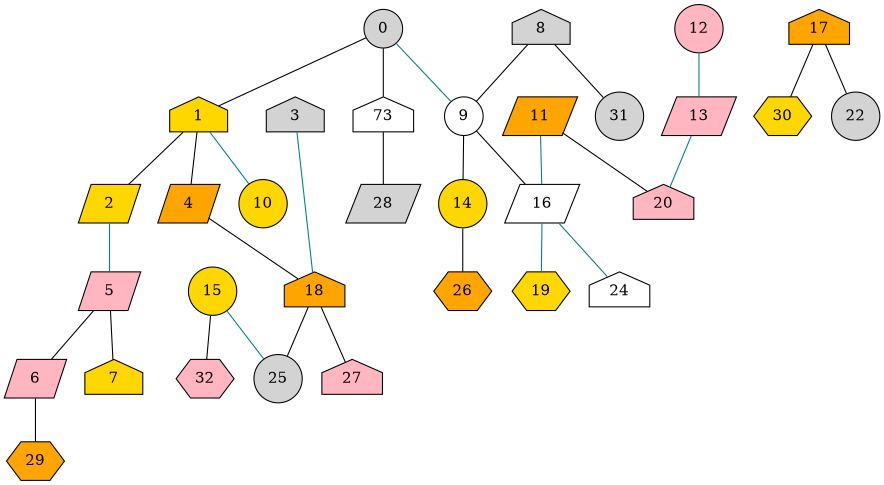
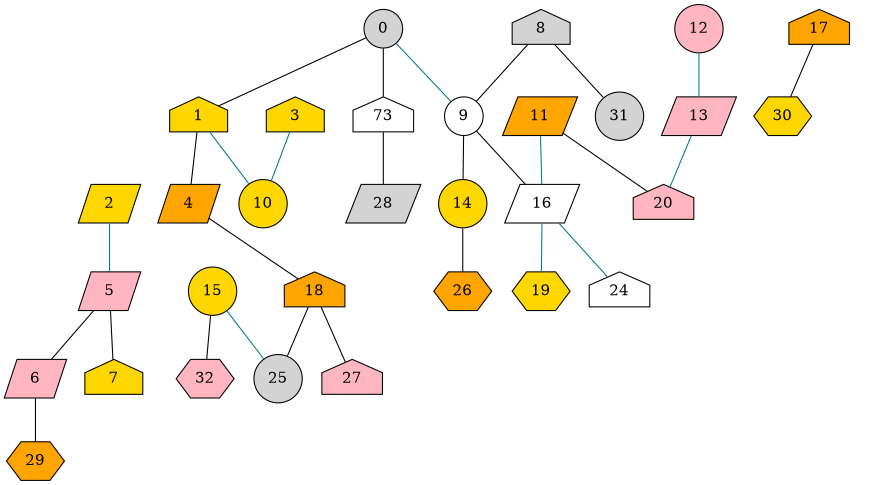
node "3": fillcolor lightgrey -> gold
node "22": removed
edge "1" -- "2": removed
edge "3" -- "18": now "3" -- "10"
